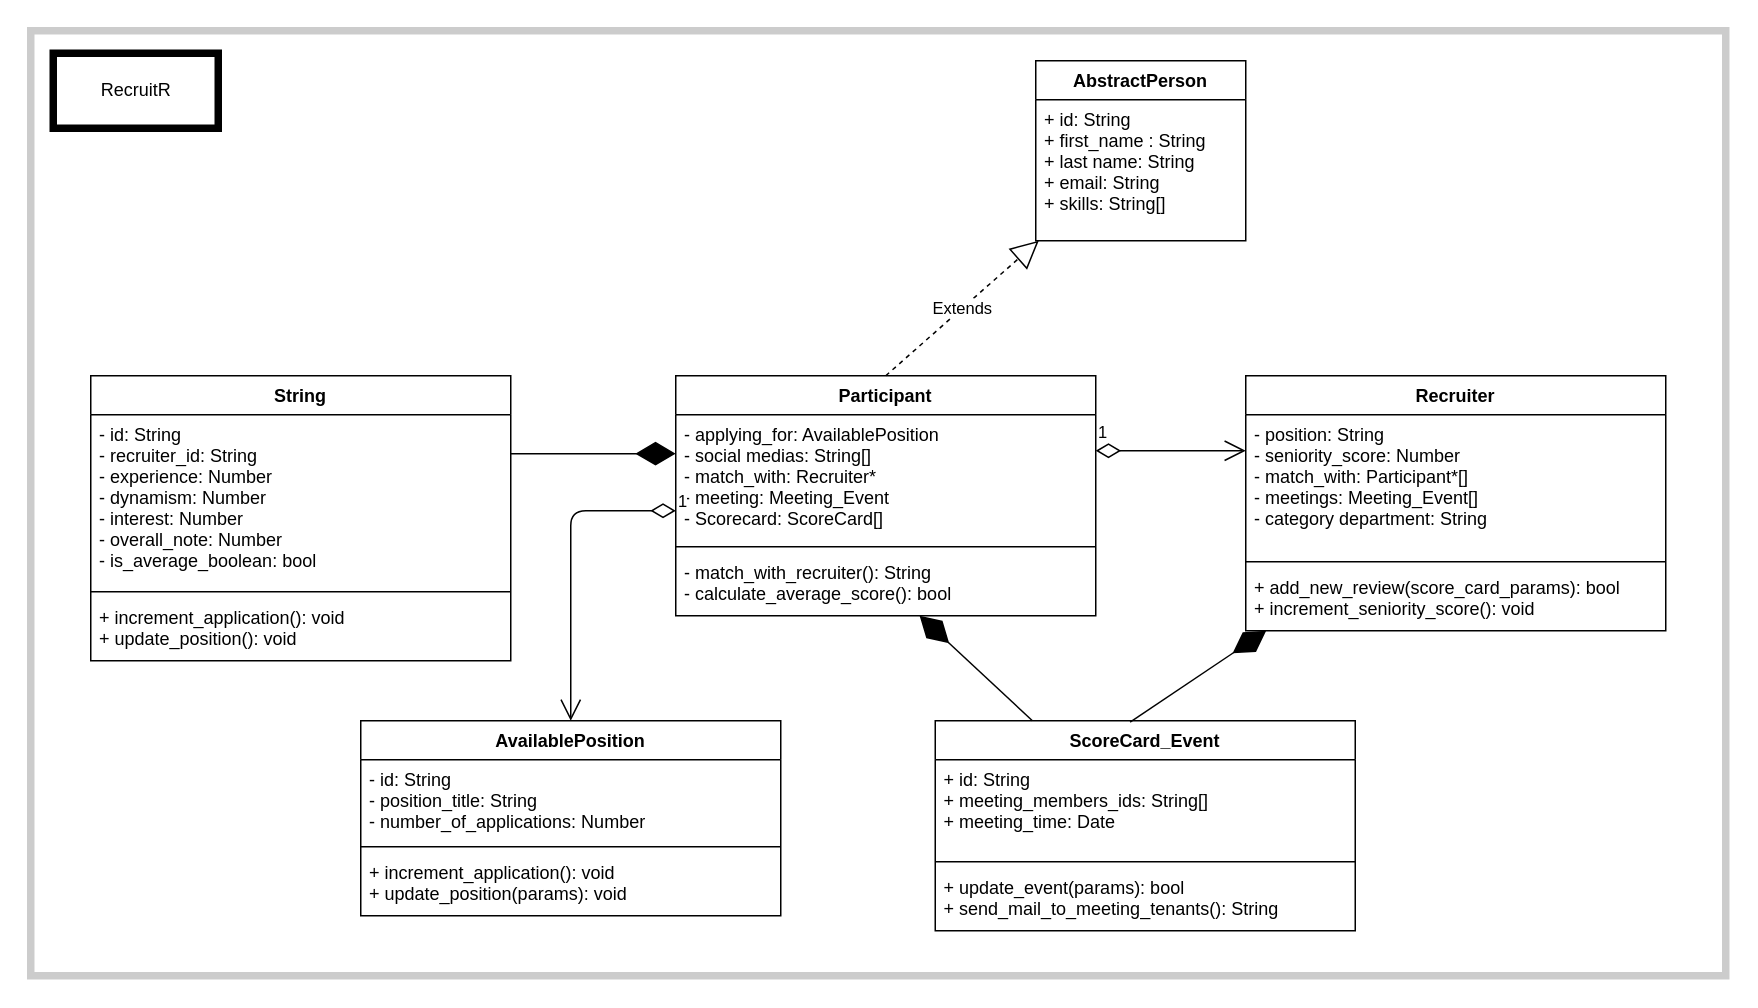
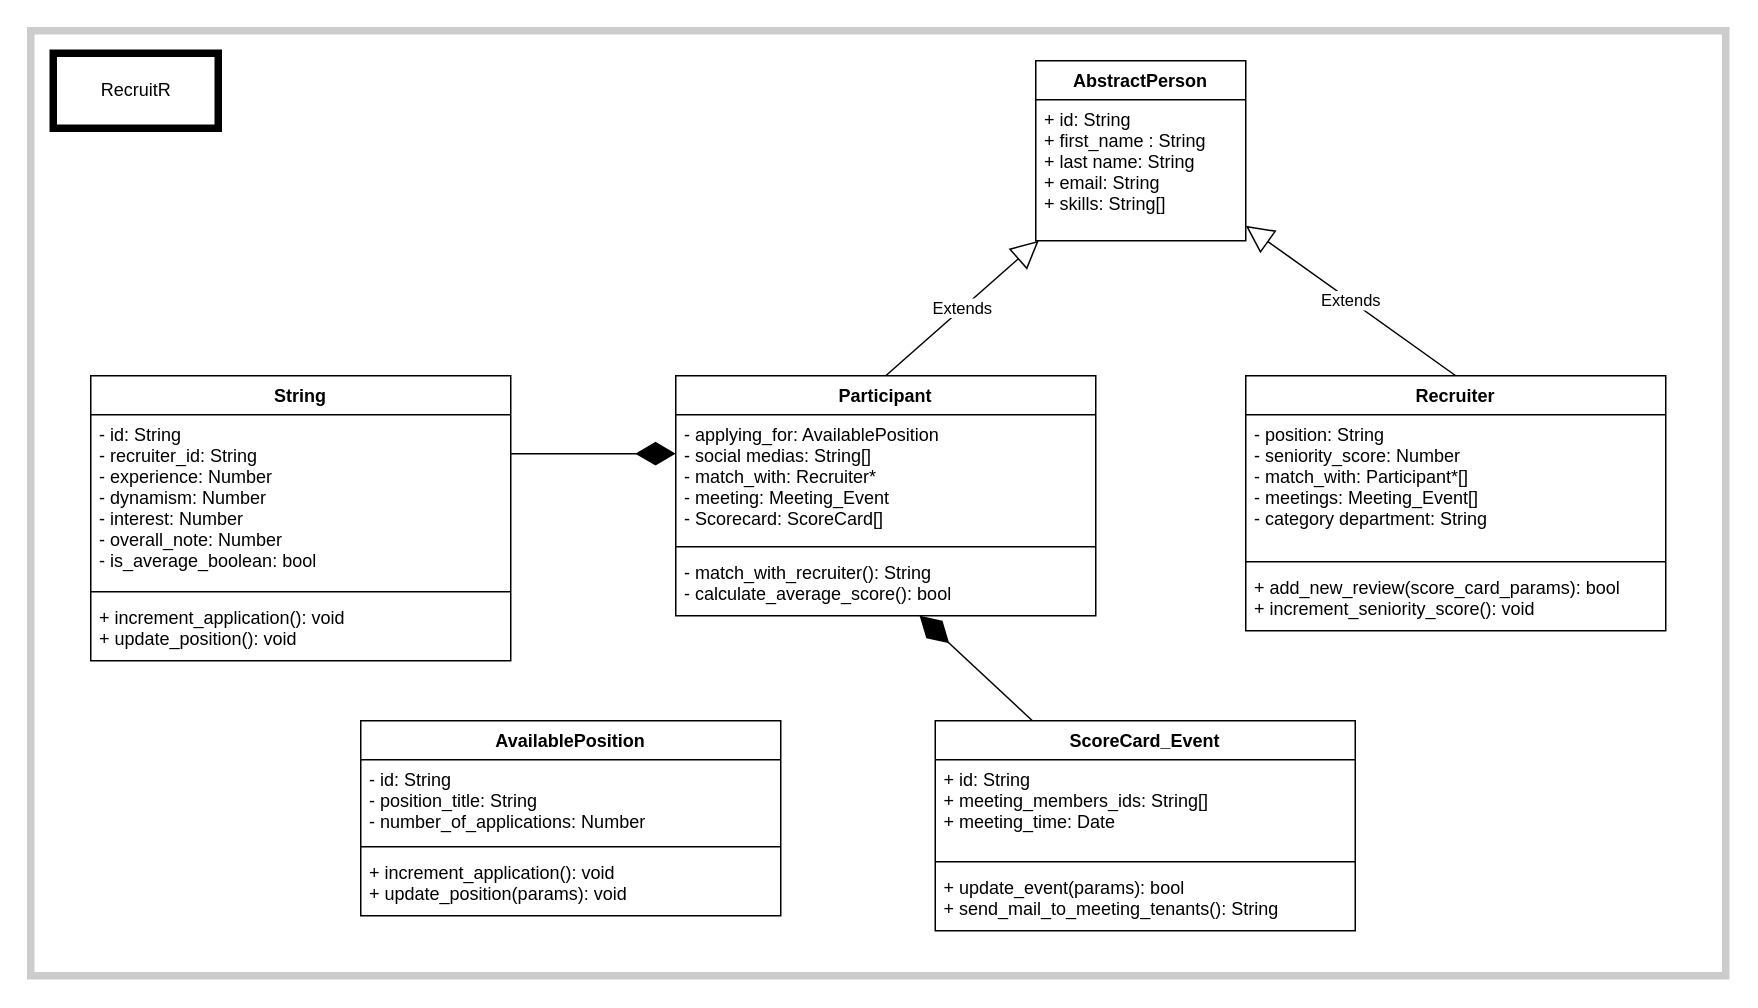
edge "Recruiter" -> "AbstractPerson": added, label "Extends"
edge "Participant" -> "AbstractPerson": style dashed -> solid
edge "Participant" -- "Recruiter": removed, label "1"
edge "Participant" -- "AvailablePosition": removed, label "1"
edge "ScoreCard_Event" -> "Recruiter": removed
